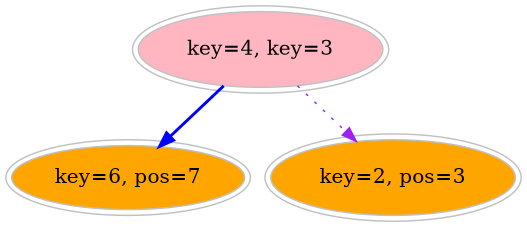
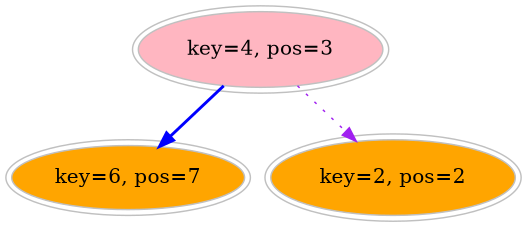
node "key=4, key=3": label "key=4, key=3" -> "key=4, pos=3"
node "key=2, pos=3": label "key=2, pos=3" -> "key=2, pos=2"
